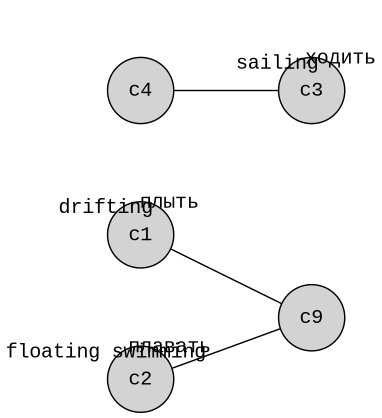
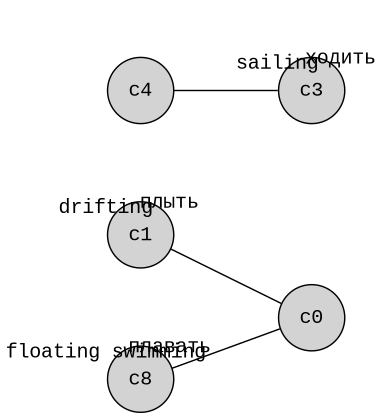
node "c9": label "c9" -> "c0"
node "c2": label "c2" -> "c8"
